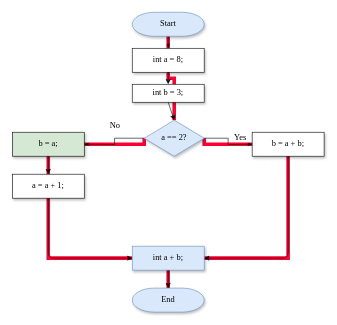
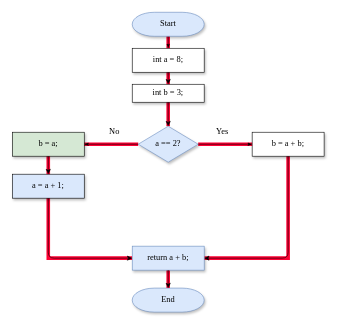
node "a == 2?": moved (174, 138) -> (168, 144)
node "a = a + 1;": fillcolor #ffffff -> #dae8fc
node "int a + b;": label "int a + b;" -> "return a + b;"
